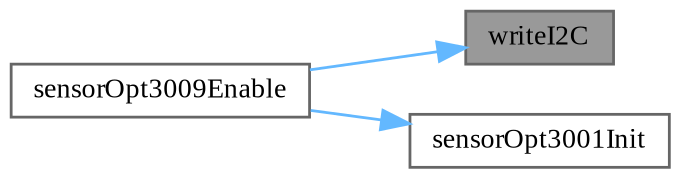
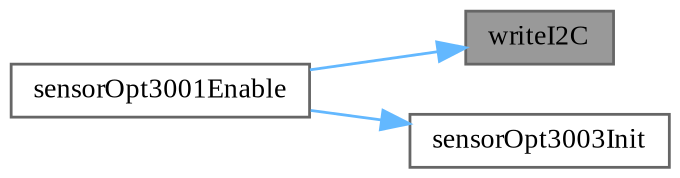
node "sensorOpt3009Enable": label "sensorOpt3009Enable" -> "sensorOpt3001Enable"
node "sensorOpt3001Init": label "sensorOpt3001Init" -> "sensorOpt3003Init"
